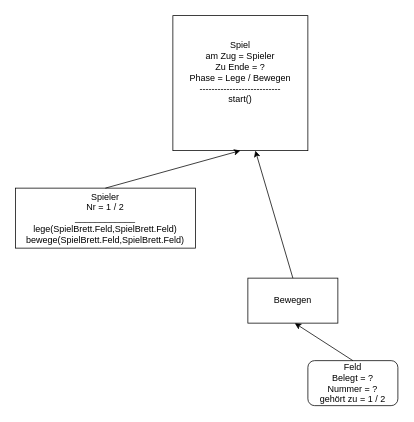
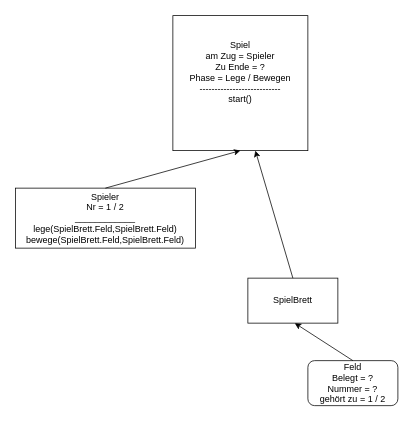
node "Bewegen": label "Bewegen" -> "SpielBrett"
